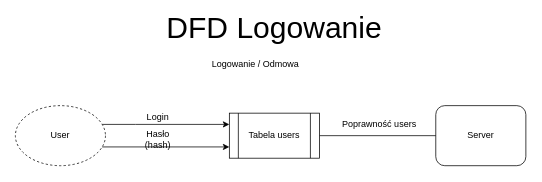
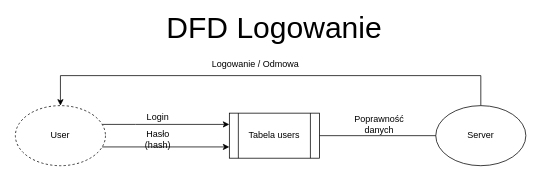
edge "Server" -> "User": added
node "Poprawność users": label "Poprawność users" -> "Poprawność danych"
node "Server": shape rounded rectangle -> ellipse
